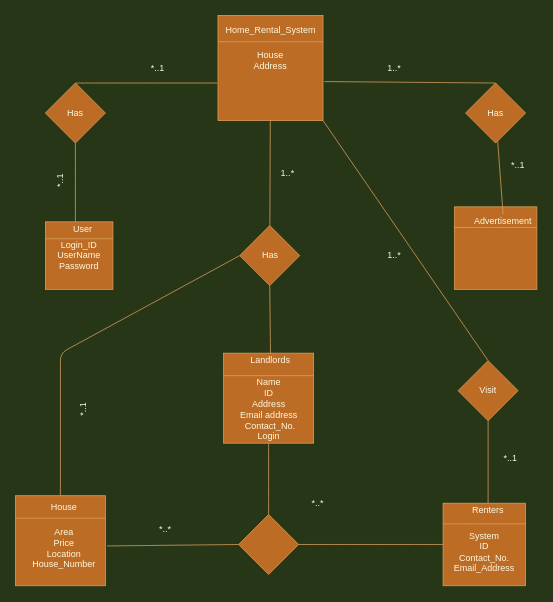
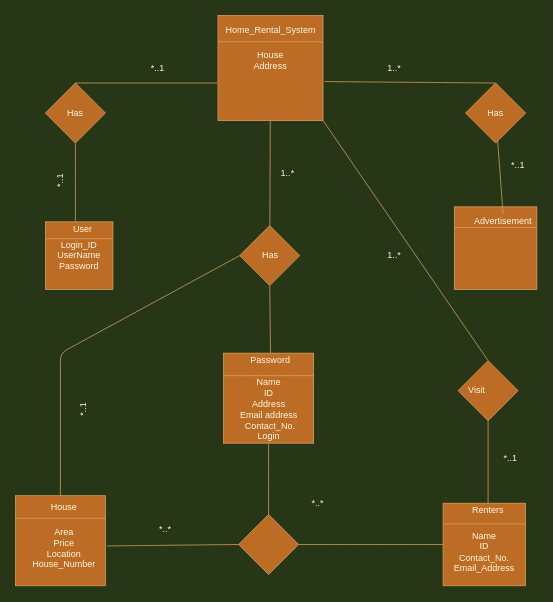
node "Landlords": label "Landlords" -> "Password"
node "Visit": moved (488, 390) -> (477, 390)
node "System ID Contact_No. Email_Address": label "System ID Contact_No. Email_Address" -> "Name ID Contact_No. Email_Address"
